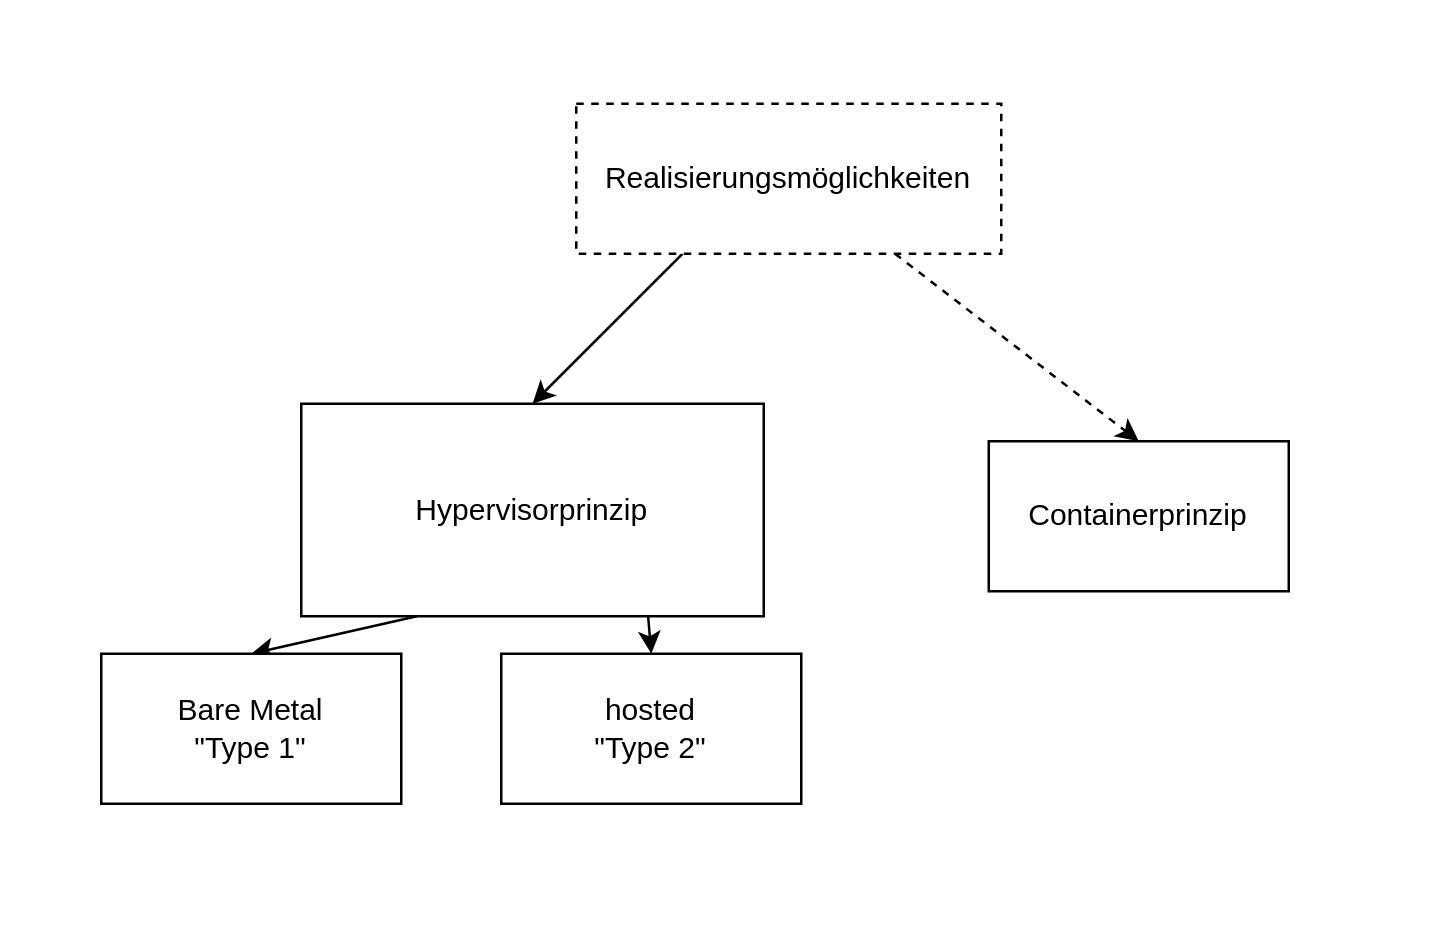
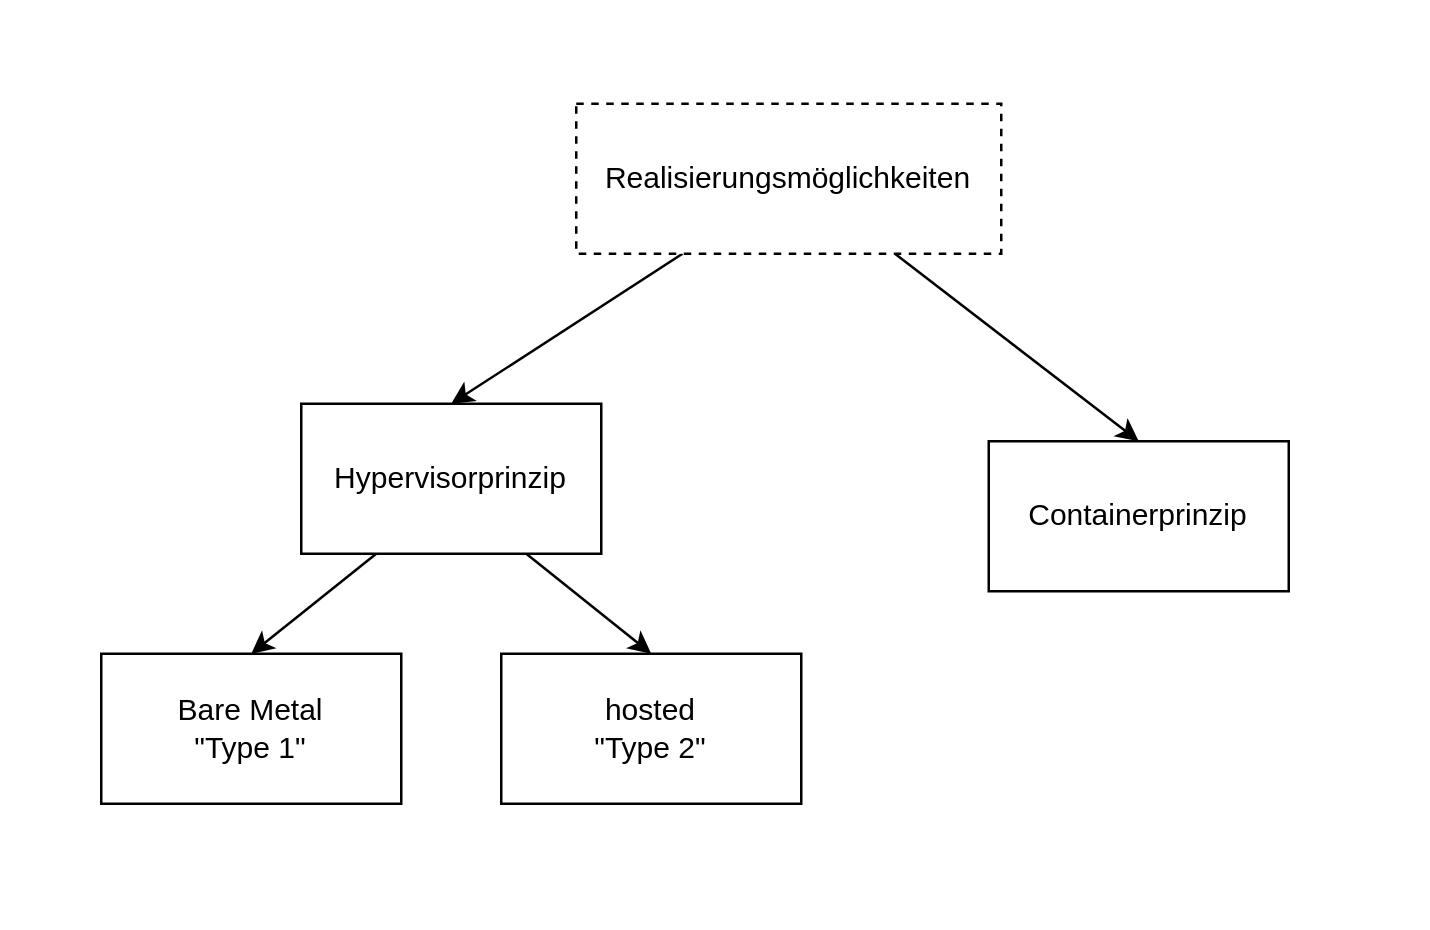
edge "Realisierungsmöglichkeiten" -> "Containerprinzip": style dashed -> solid
node "Hypervisorprinzip": size 463x213 -> 300x150
